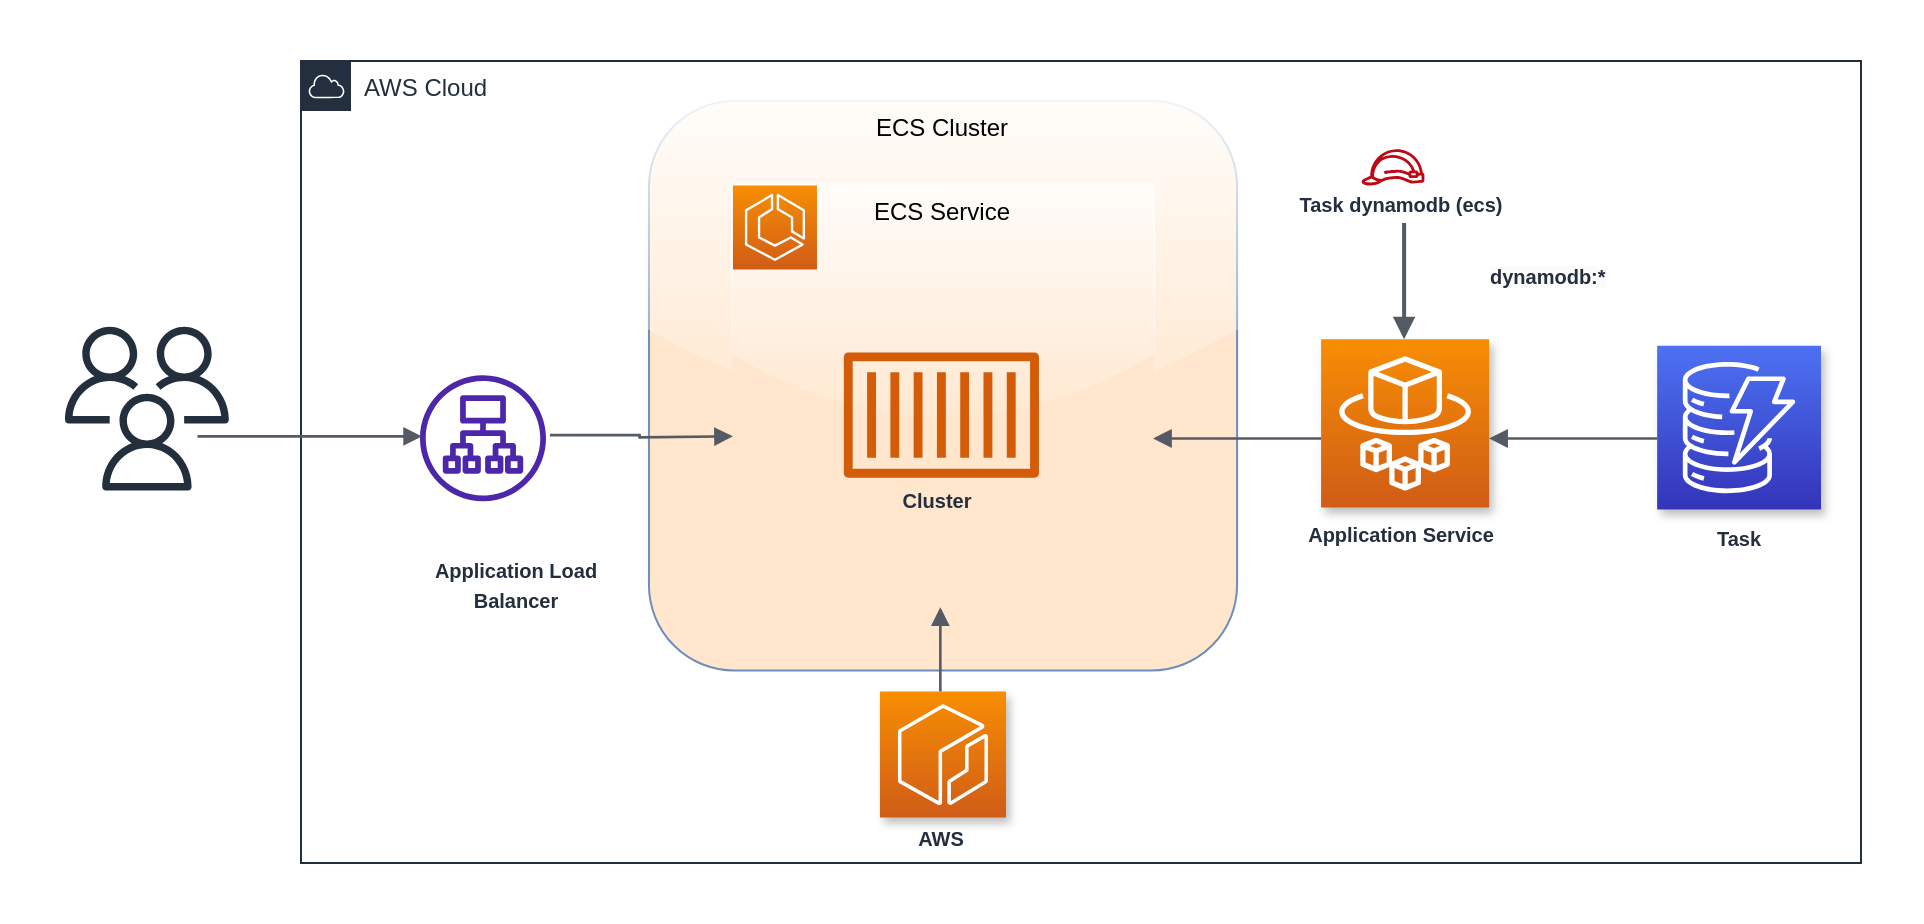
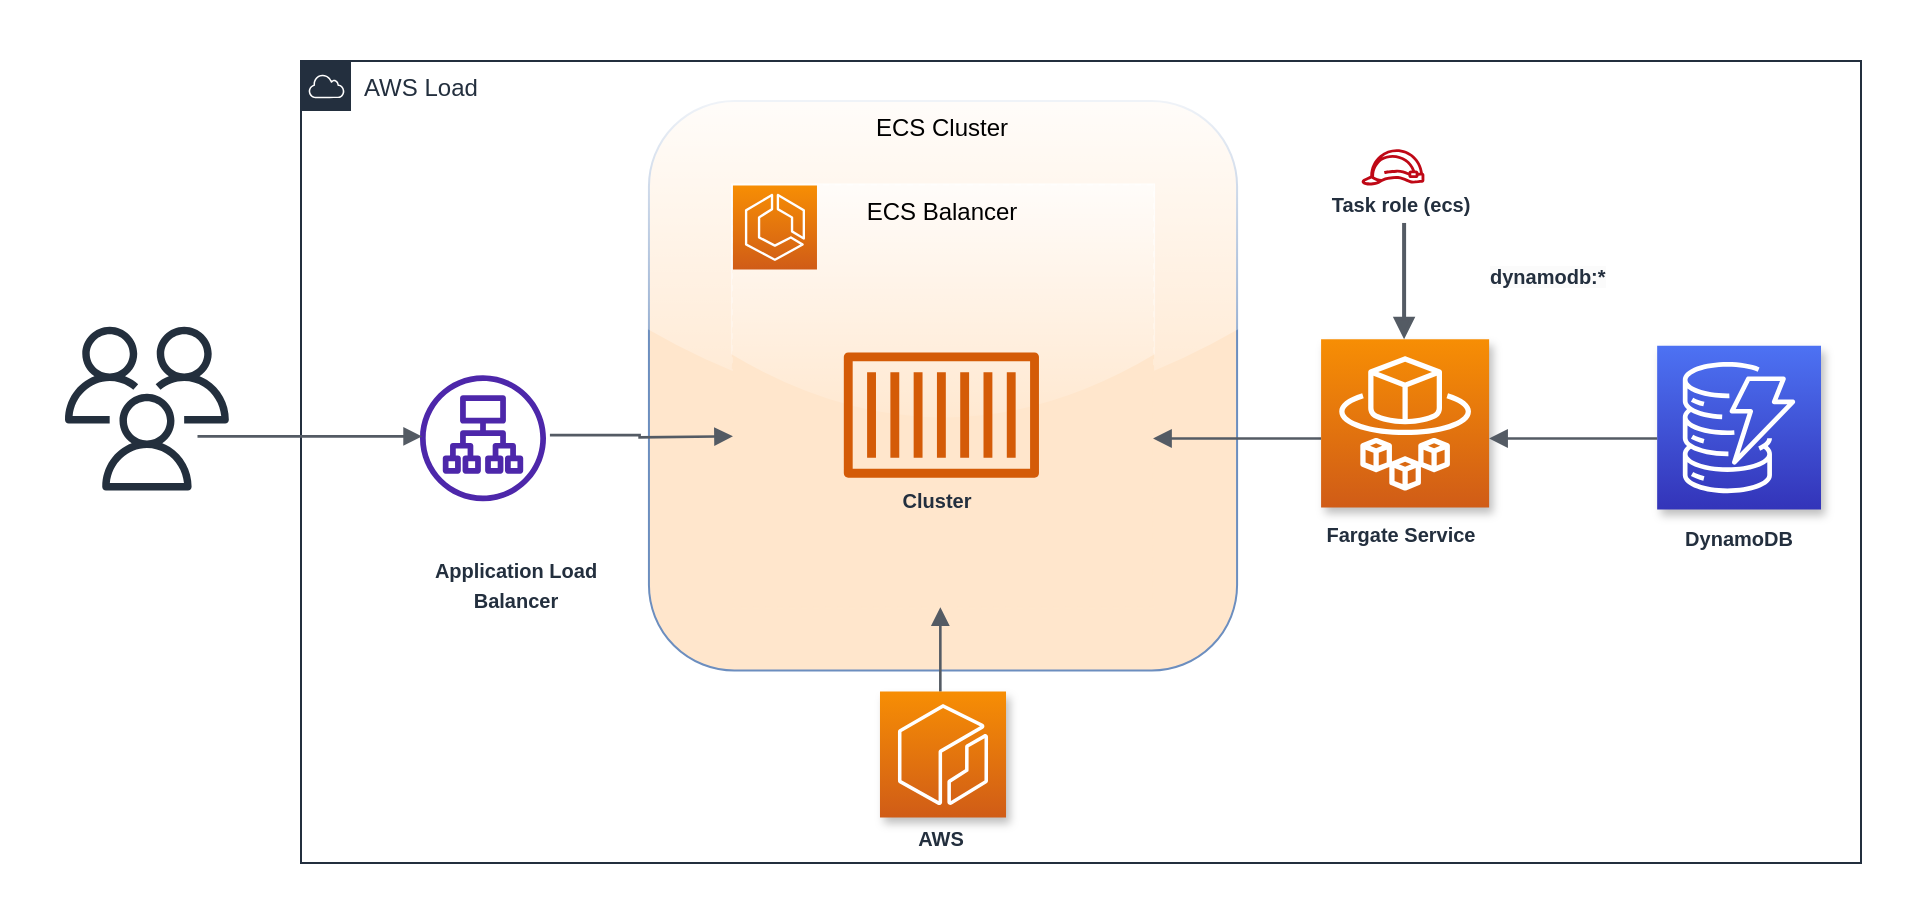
node "AWS Cloud": label "AWS Cloud" -> "AWS Load"
node "Task dynamodb (ecs)": label "Task dynamodb (ecs)" -> "Task role (ecs)"
node "ECS Service": label "ECS Service" -> "ECS Balancer"
node "Application Service": label "Application Service" -> "Fargate Service"
node "Task": label "Task" -> "DynamoDB"
